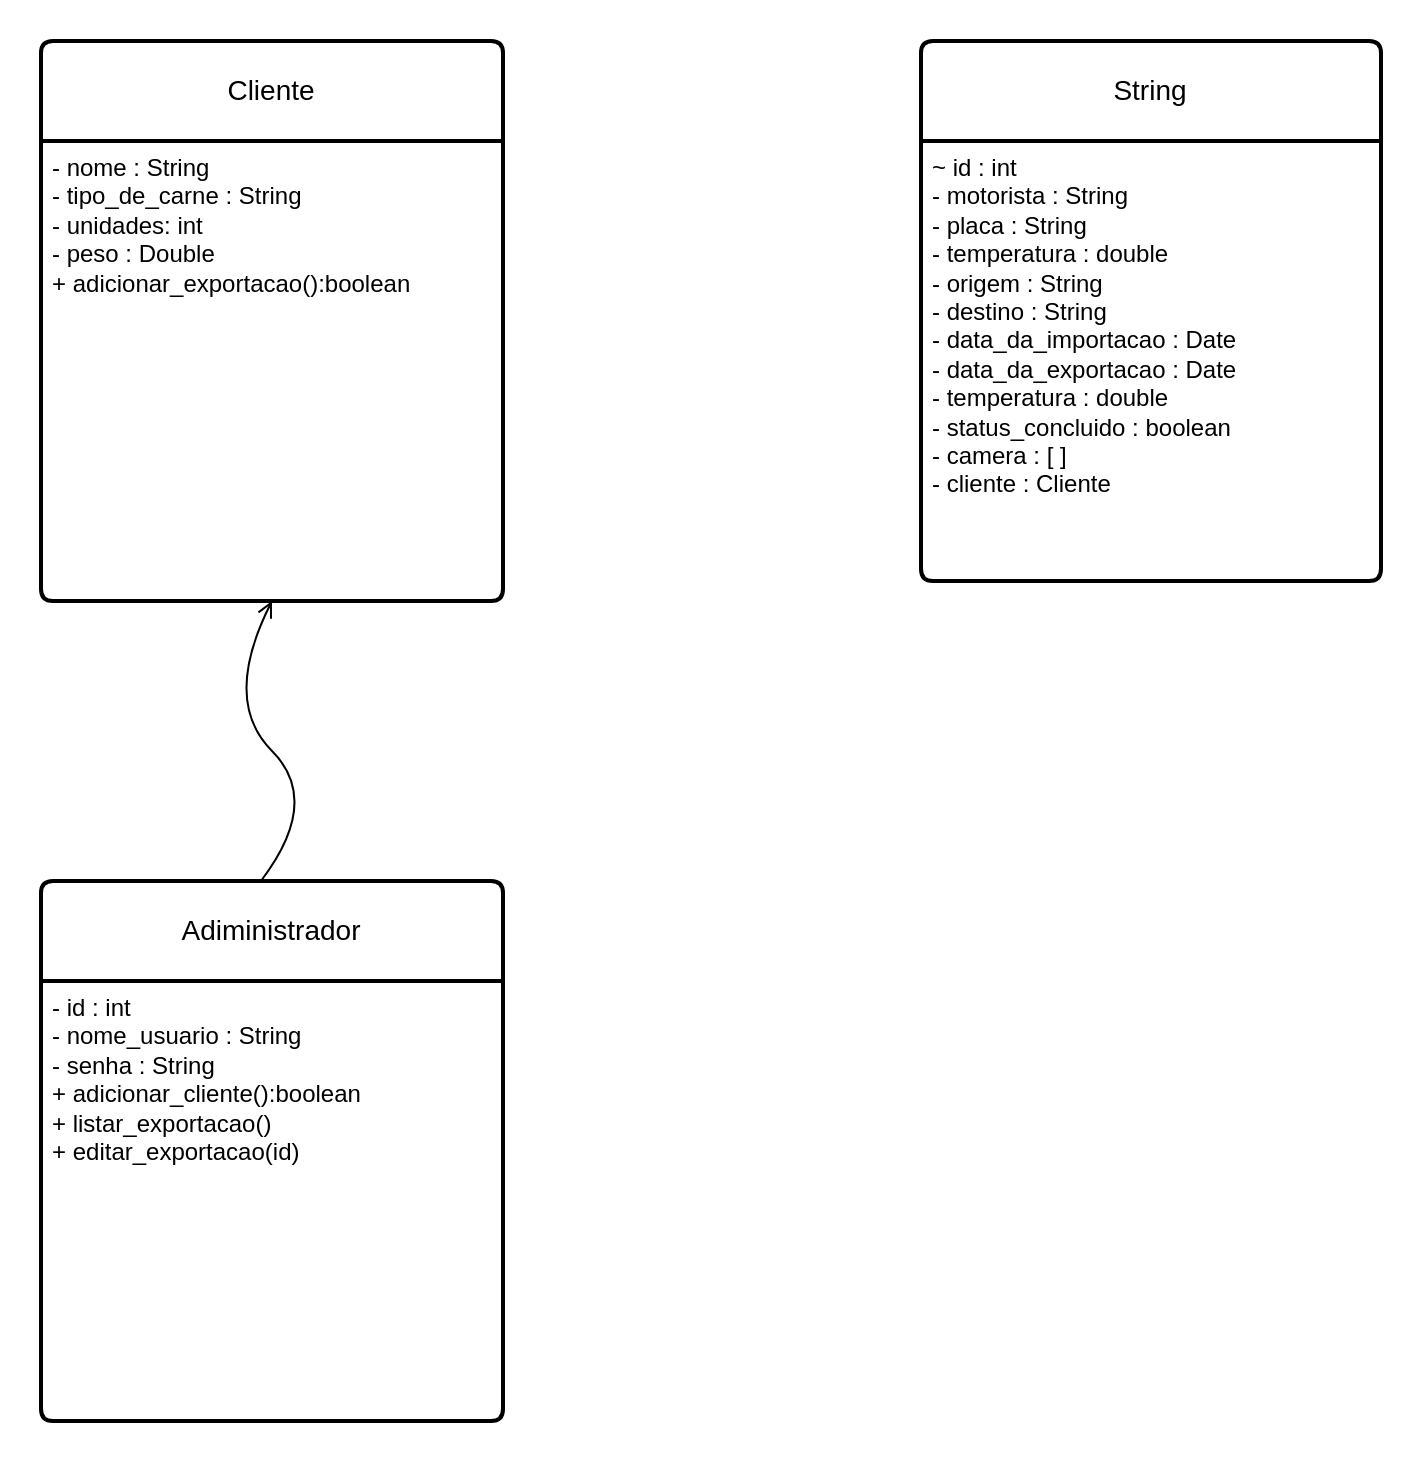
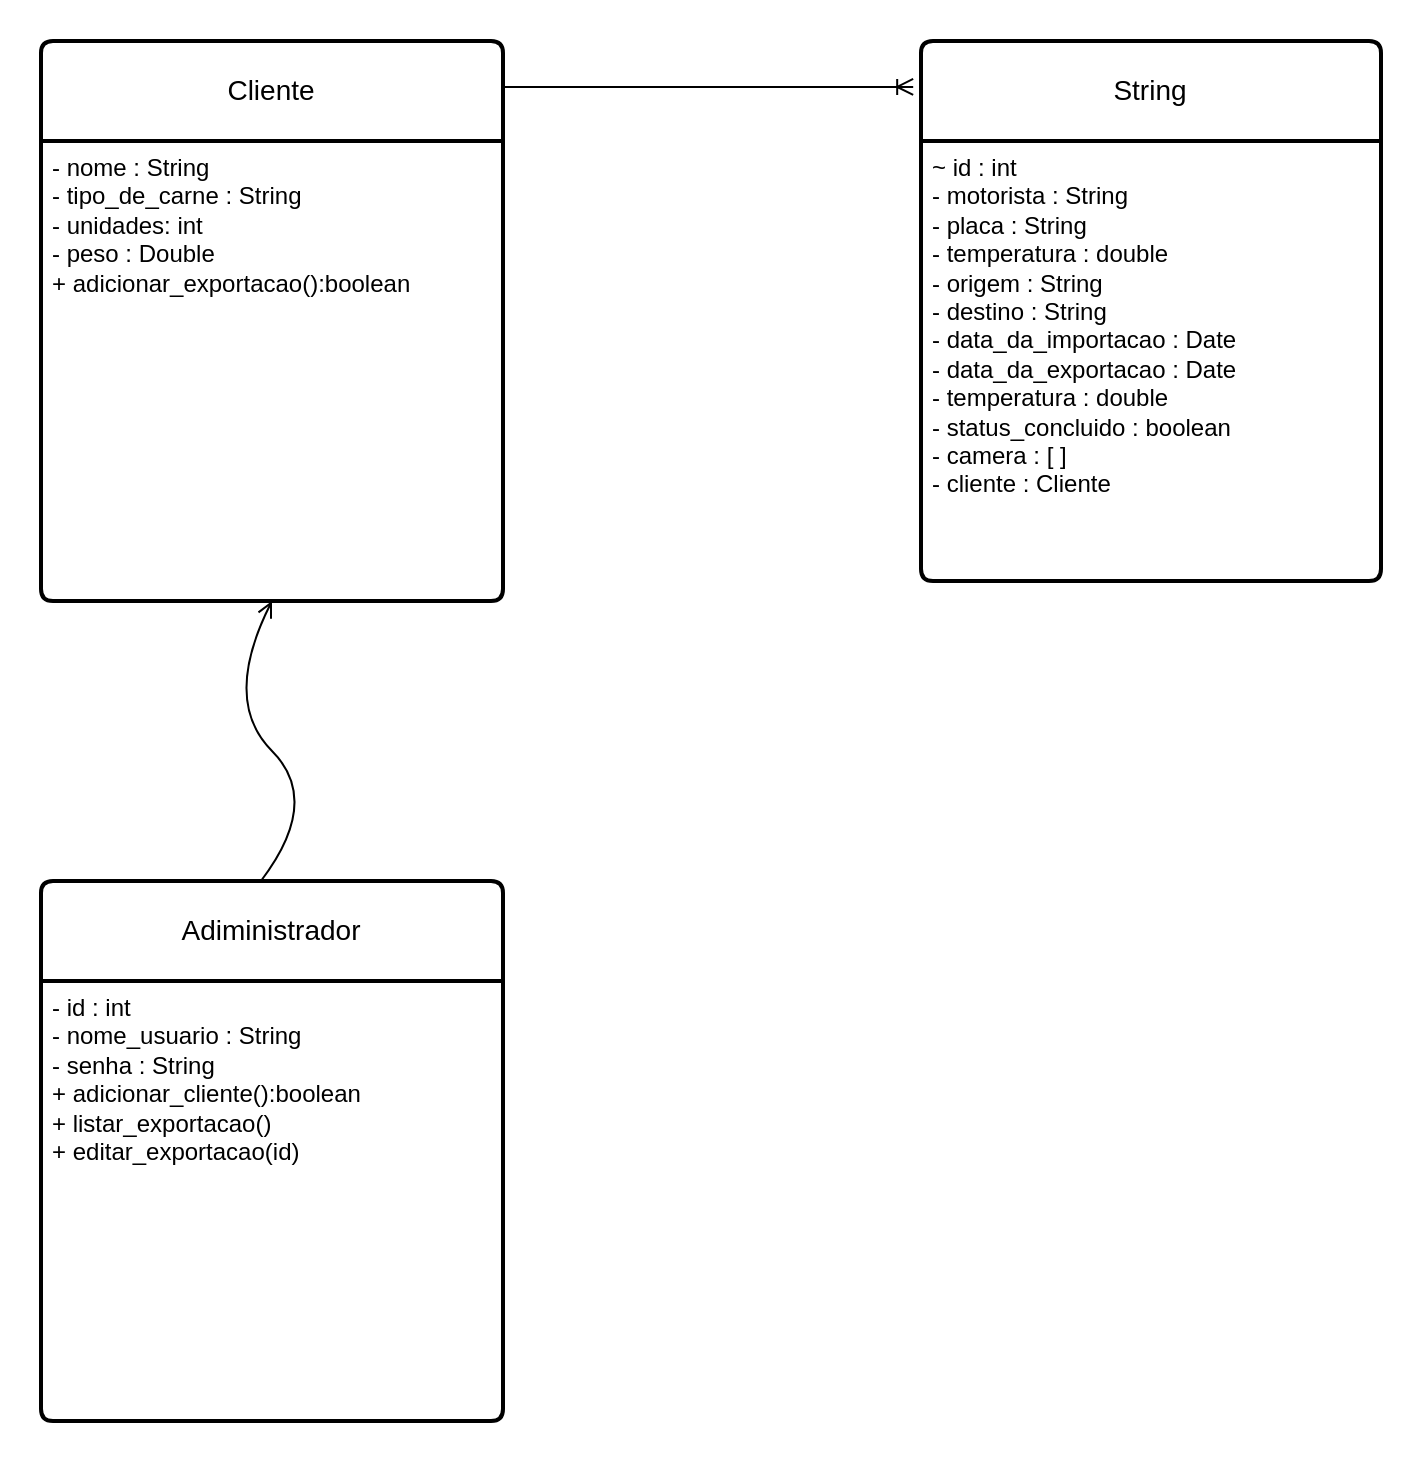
edge "Cliente" -> "String": added
